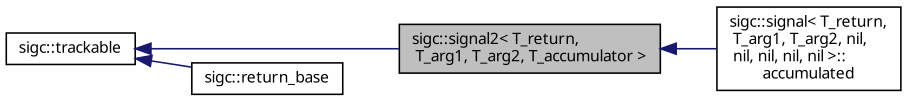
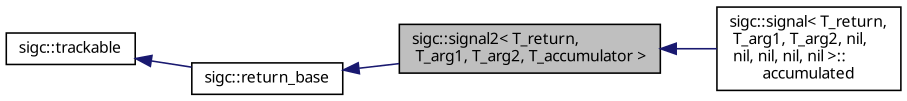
edge "sigc::signal2< T_return, T_arg1, T_arg2, T_accumulator >" -> "sigc::trackable": now "sigc::signal2< T_return, T_arg1, T_arg2, T_accumulator >" -> "sigc::return_base"
